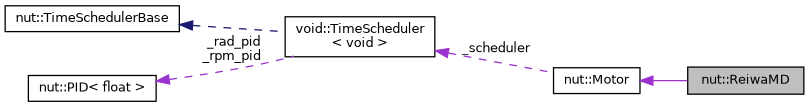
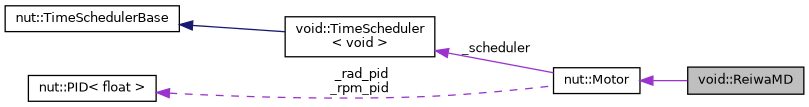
edge "void::TimeScheduler < void >" -> "nut::TimeSchedulerBase": style dashed -> solid
edge "nut::Motor" -> "void::TimeScheduler < void >": style dashed -> solid
edge "void::TimeScheduler < void >" -> "nut::PID< float >": now "nut::Motor" -> "nut::PID< float >"
node "nut::ReiwaMD": label "nut::ReiwaMD" -> "void::ReiwaMD"
